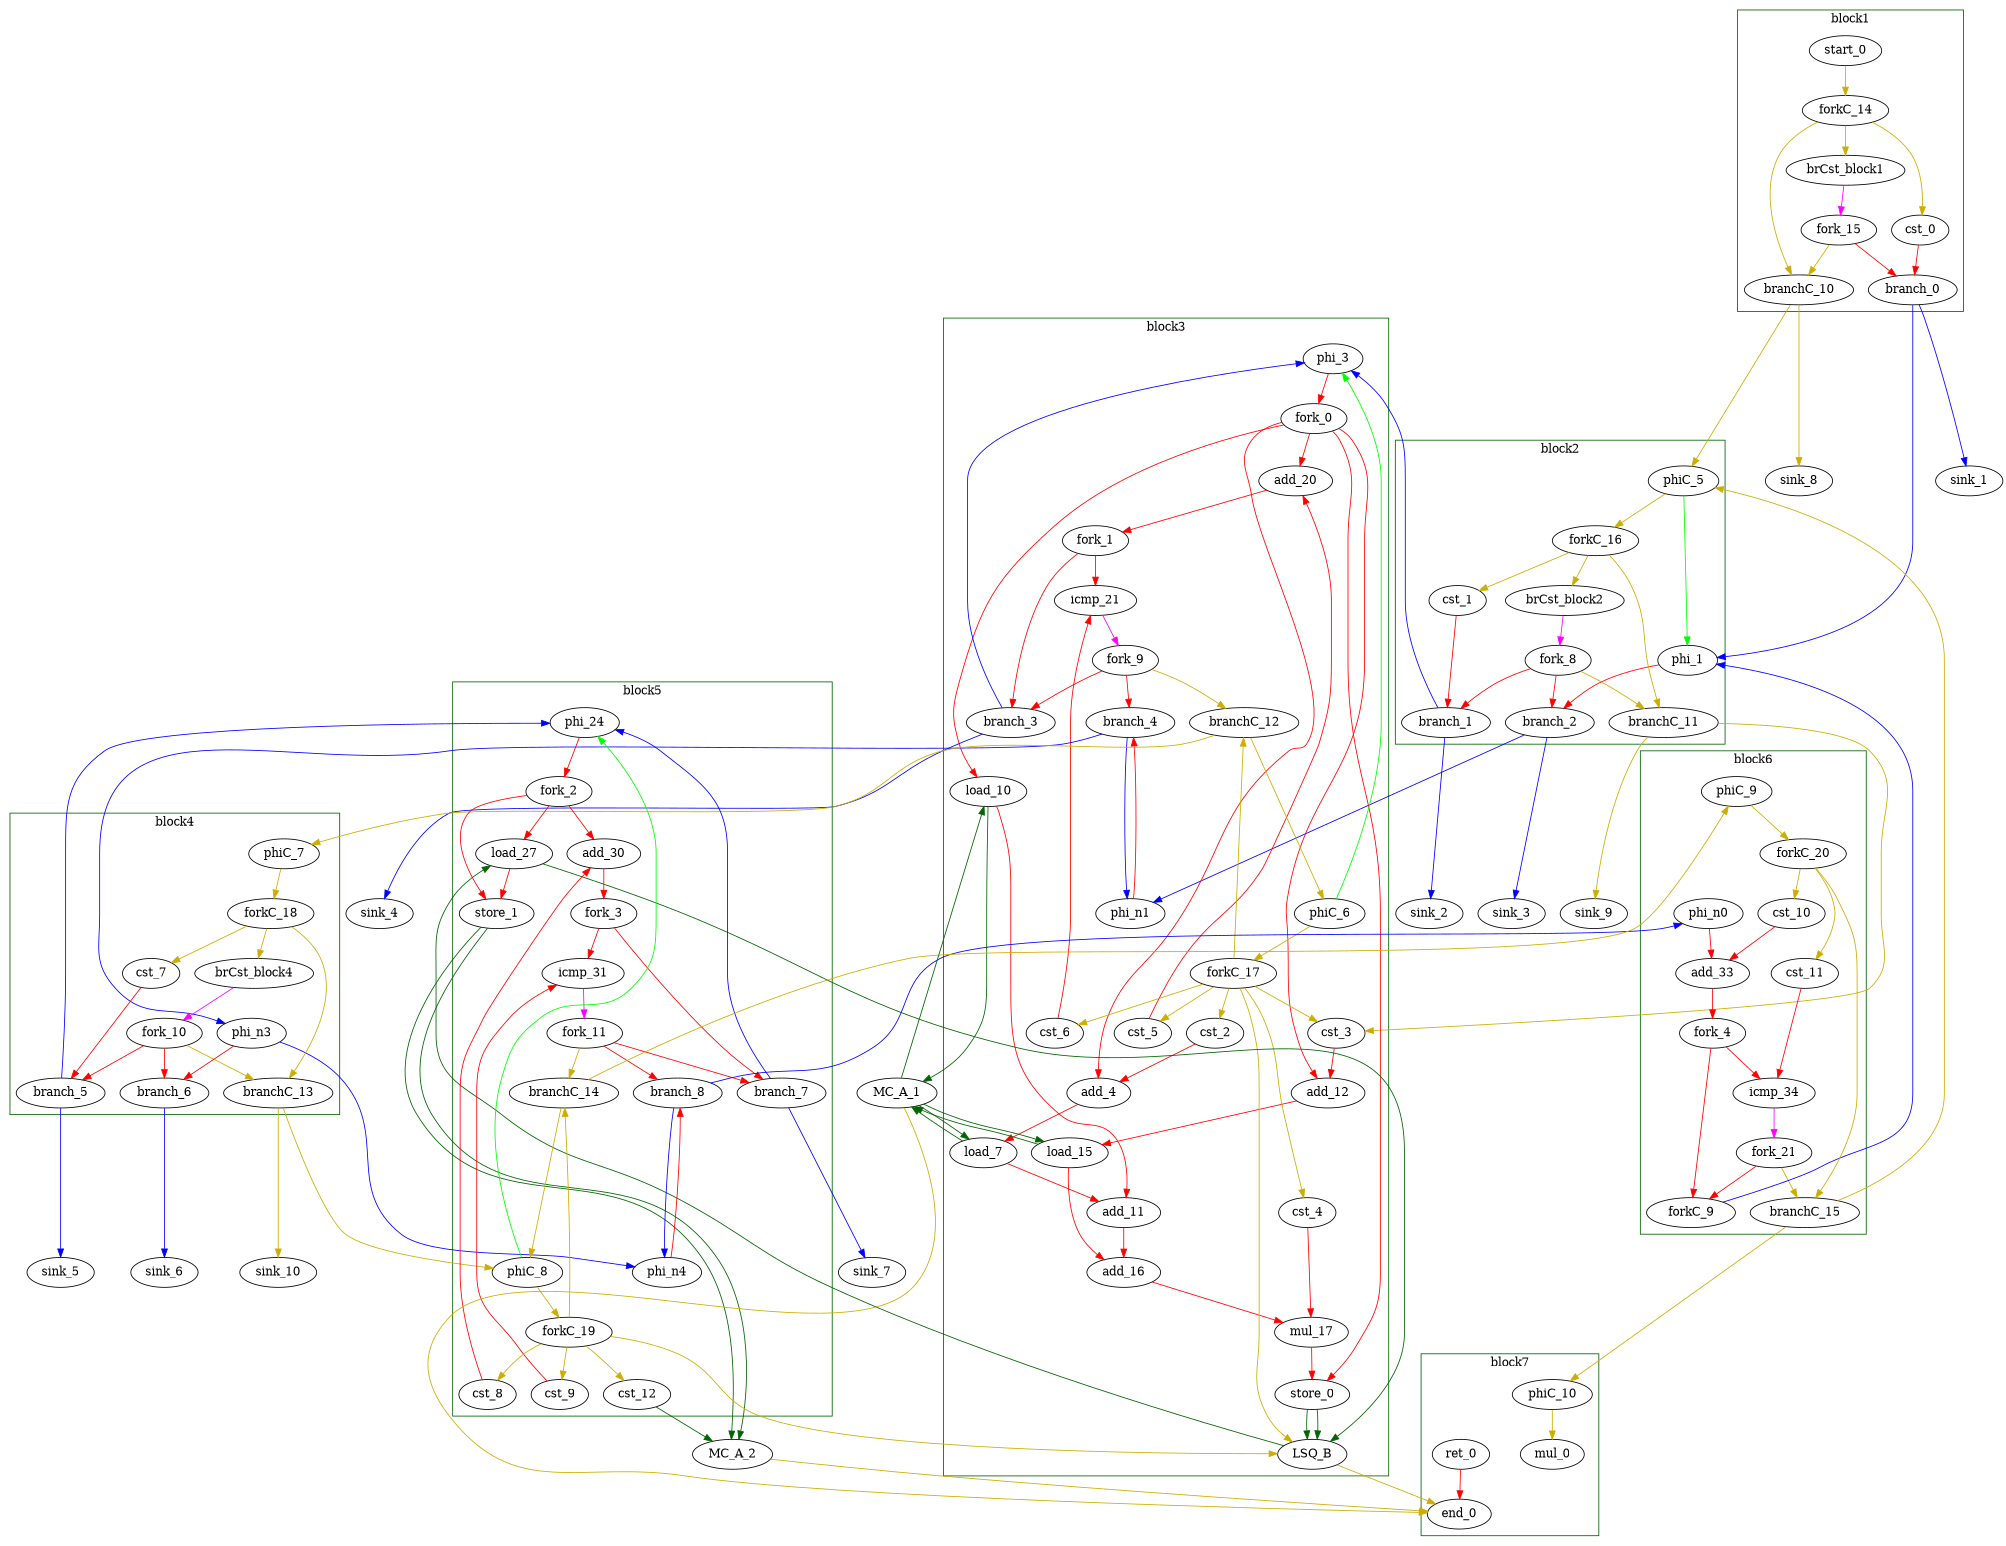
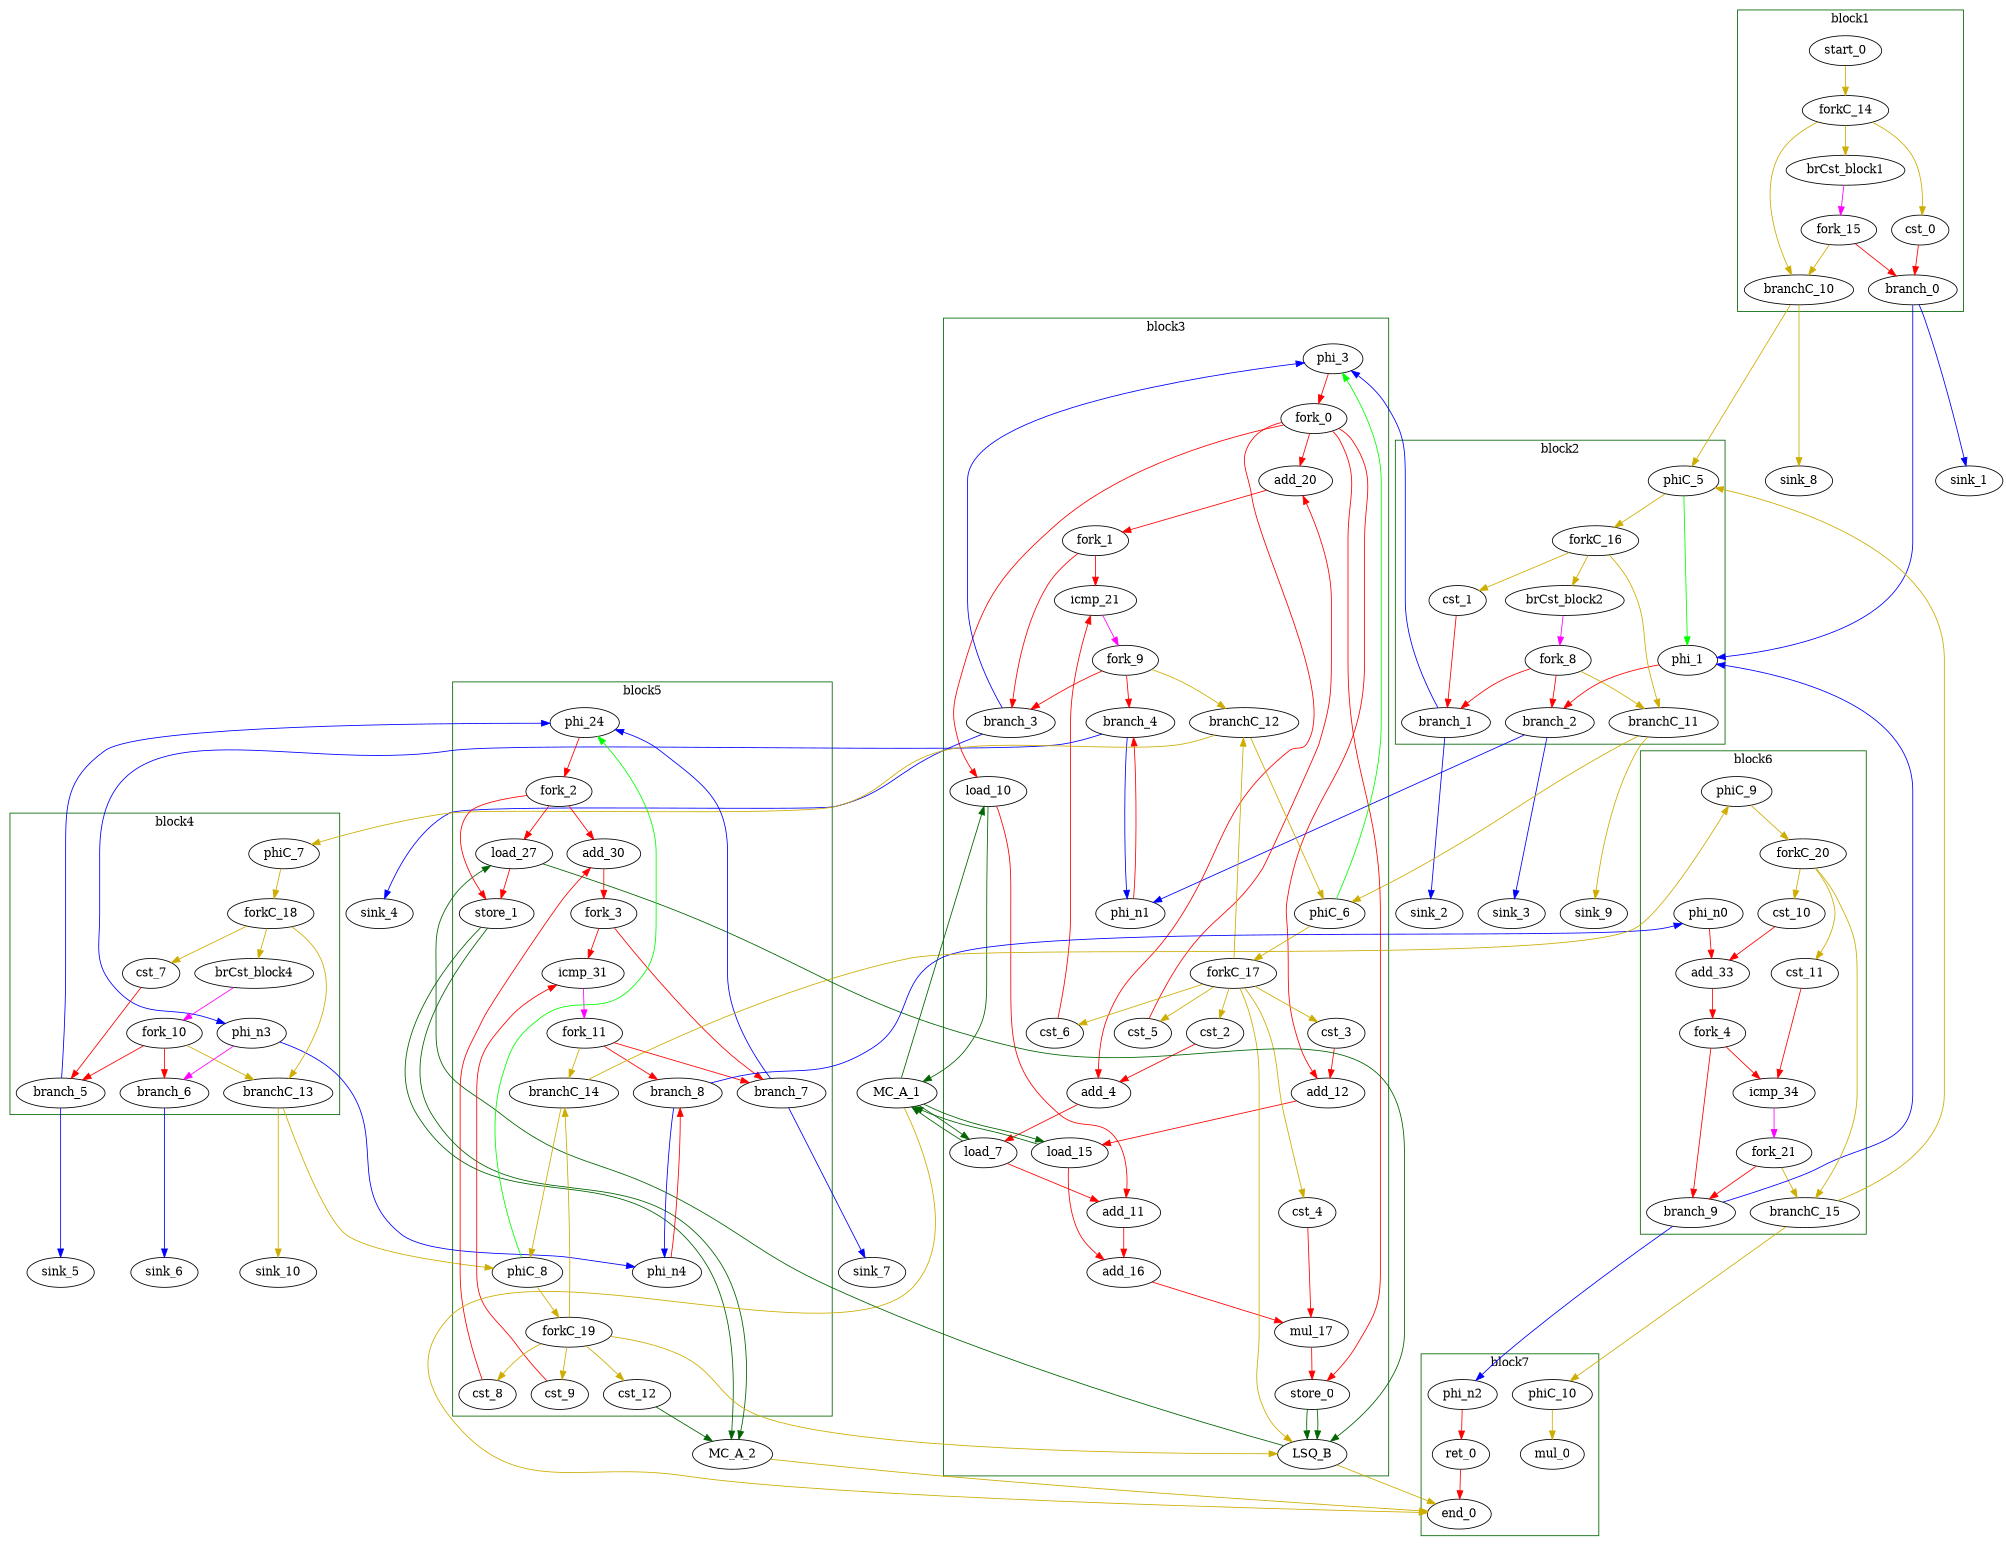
edge "branchC_11" -> "cst_3": now "branchC_11" -> "phiC_6"
edge "phi_n3" -> "branch_6": color red -> magenta
node "forkC_9": label "forkC_9" -> "branch_9"
node "phi_n2": added
